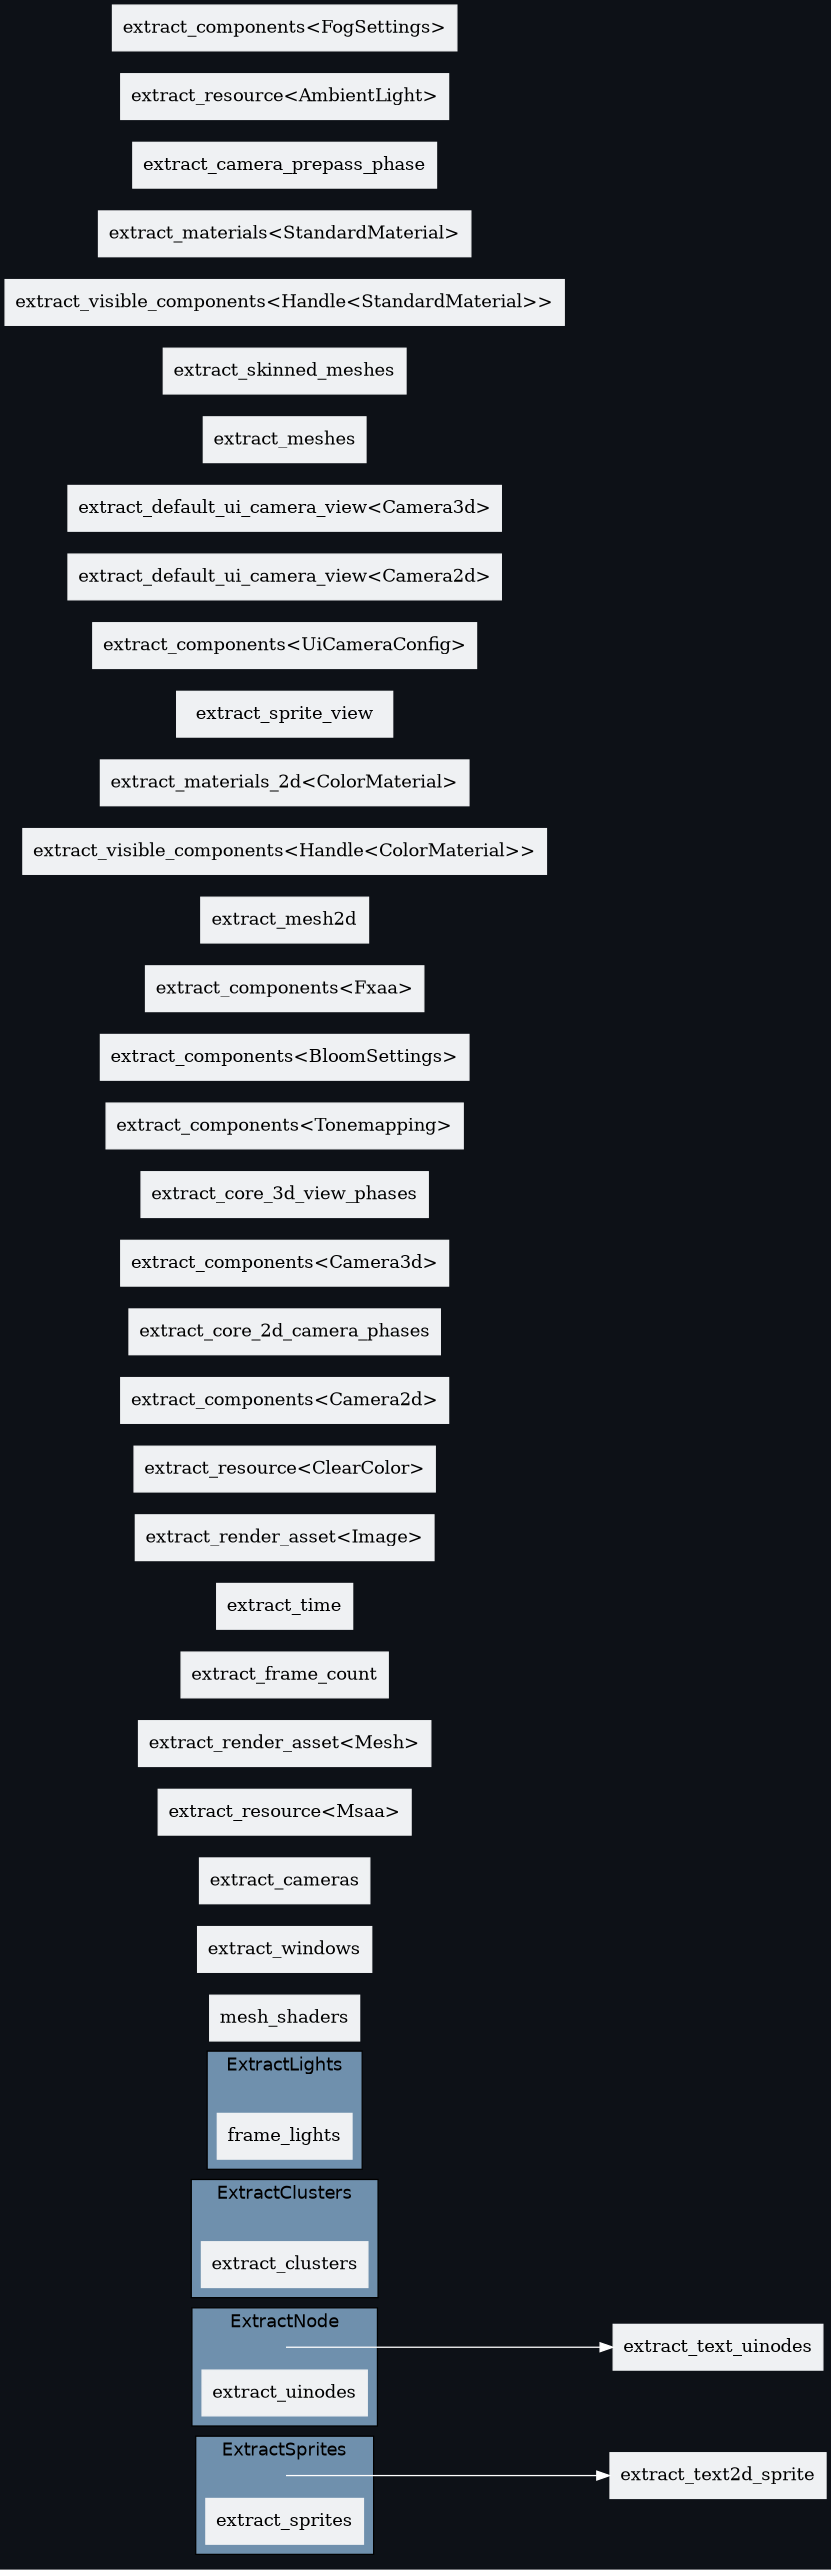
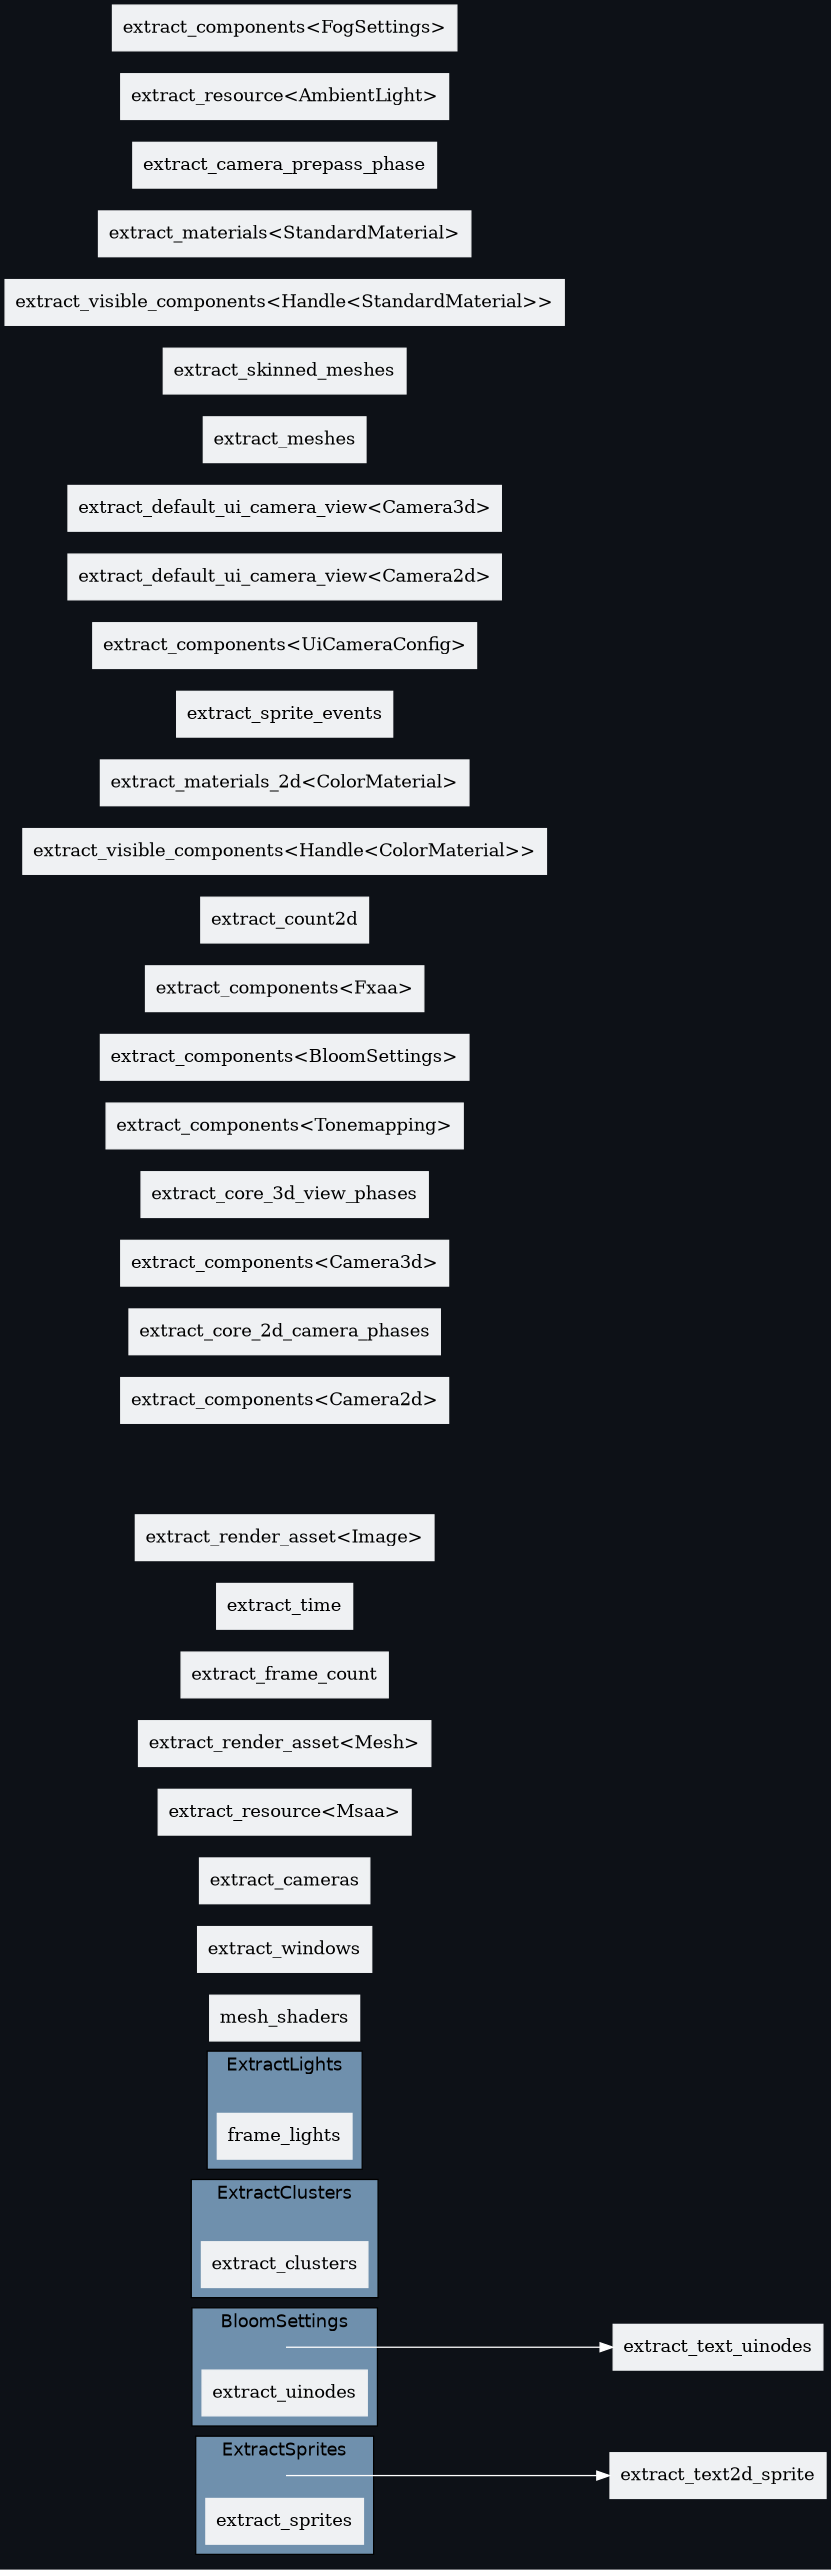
node "extract_sprite_view": label "extract_sprite_view" -> "extract_sprite_events"
node "extract_mesh2d": label "extract_mesh2d" -> "extract_count2d"
node "extract_resource<ClearColor>": removed
cluster "ExtractNode": label "ExtractNode" -> "BloomSettings"
